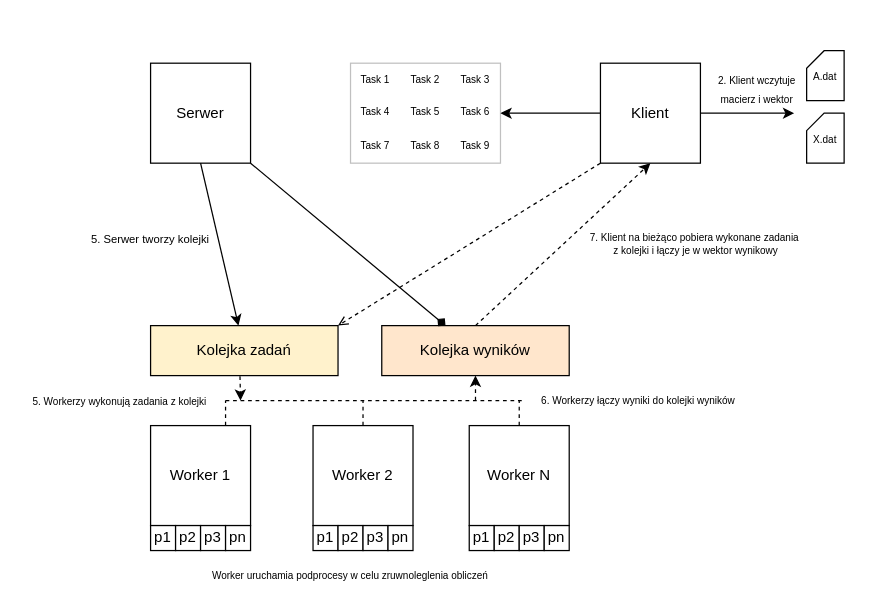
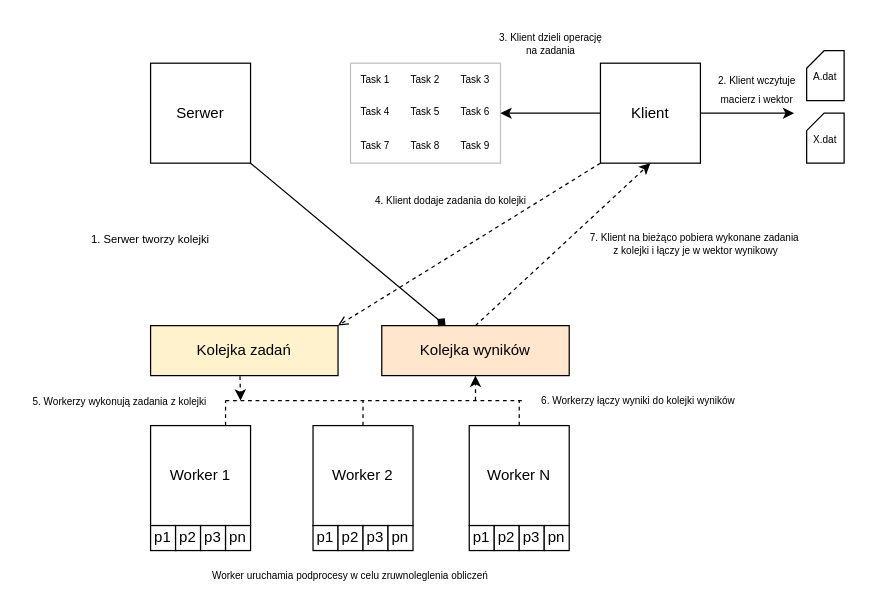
node "3. Klient dzieli operację na zadania": added
node "4. Klient dodaje zadania do kolejki": added
node "5. Serwer tworzy kolejki": label "5. Serwer tworzy kolejki" -> "1. Serwer tworzy kolejki"
edge "Serwer" -> "Kolejka zadań": removed
